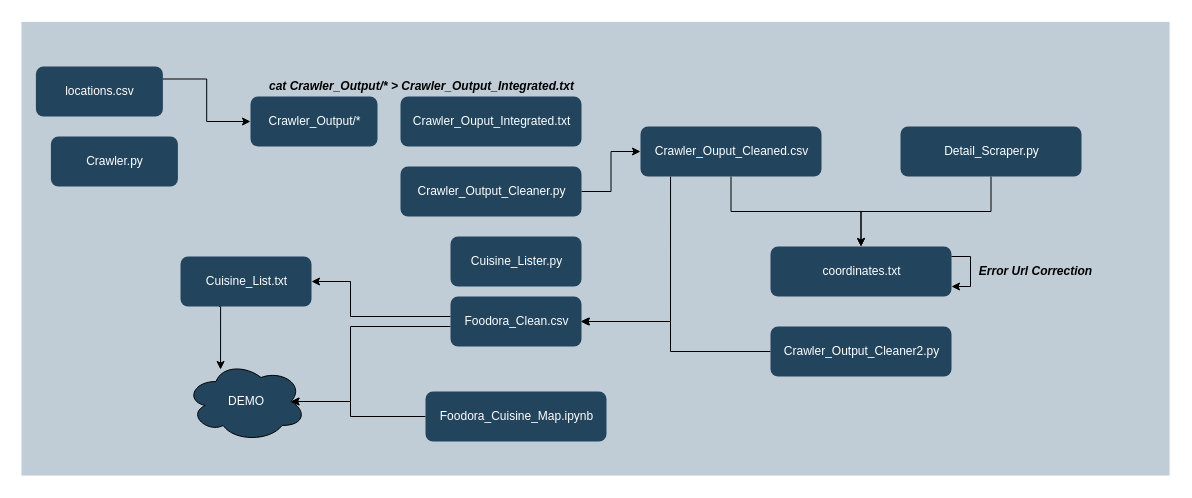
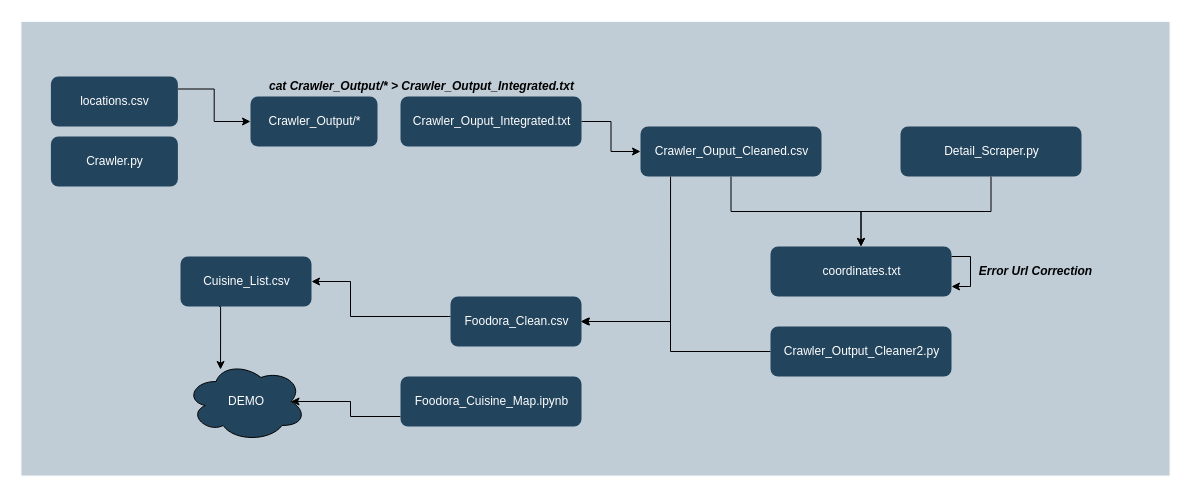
node "locations.csv": moved (99, 92) -> (114, 102)
edge "Crawler_Ouput_Integrated.txt" -> "Crawler_Ouput_Cleaned.csv": added
edge "Crawler_Output_Cleaner.py" -> "Crawler_Ouput_Cleaned.csv": removed
node "Crawler_Output_Cleaner.py": removed
node "Cuisine_Lister.py": removed
node "Cuisine_List.txt": label "Cuisine_List.txt" -> "Cuisine_List.csv"
edge "Foodora_Clean.csv" -> "DEMO": removed
node "Foodora_Cuisine_Map.ipynb": moved (516, 417) -> (491, 402)
